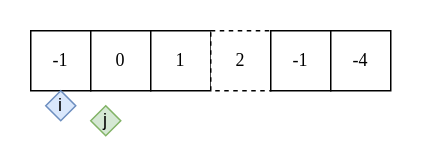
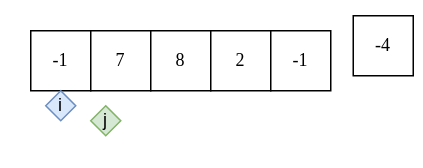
node "0": label "0" -> "7"
node "1": label "1" -> "8"
node "2": style dashed -> solid
node "-4": moved (361, 61) -> (383, 46)
